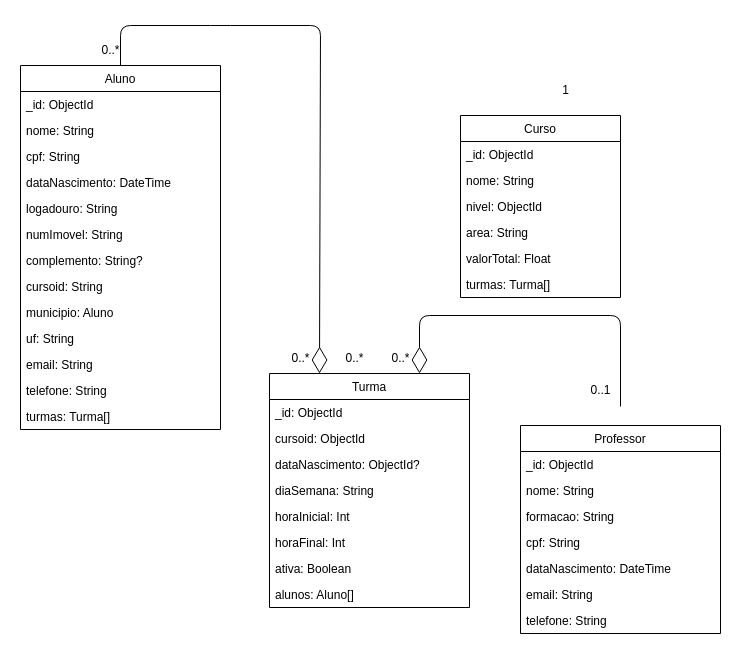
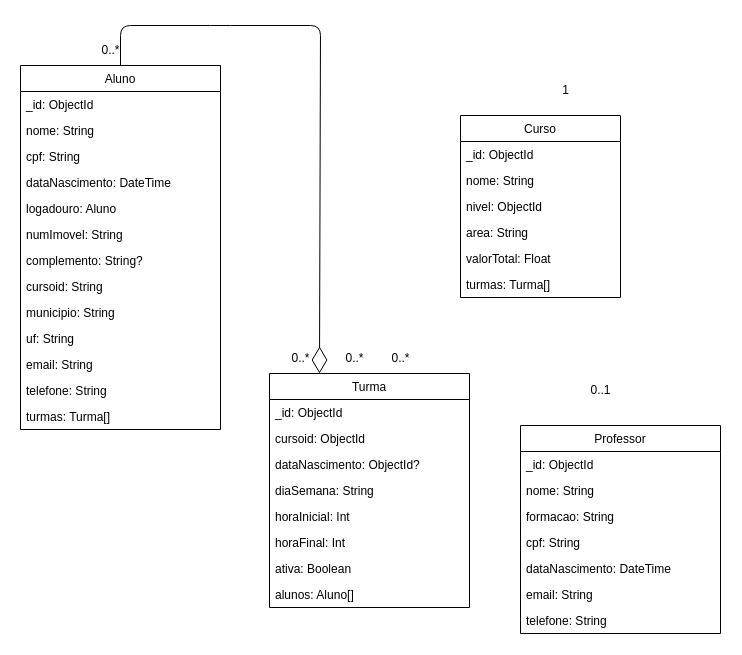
node "logadouro: String": label "logadouro: String" -> "logadouro: Aluno"
node "municipio: Aluno": label "municipio: Aluno" -> "municipio: String"
edge "0..1" -> "Turma": removed
